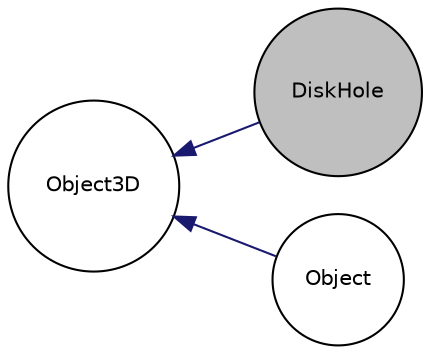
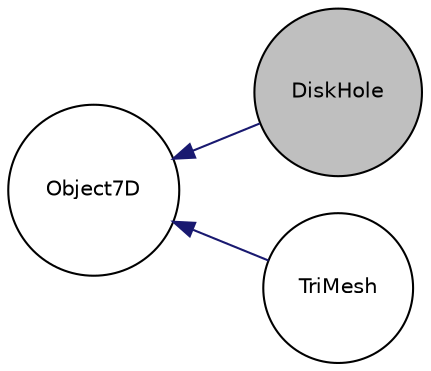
node "Object3D": label "Object3D" -> "Object7D"
node "Object": label "Object" -> "TriMesh"
